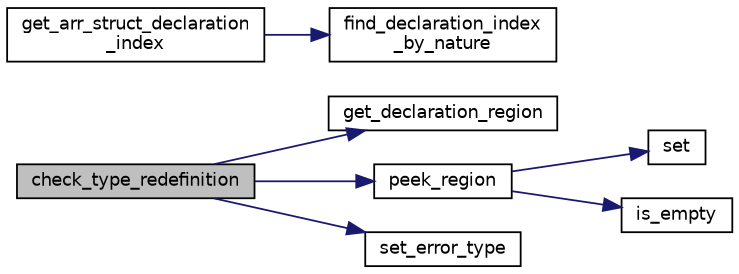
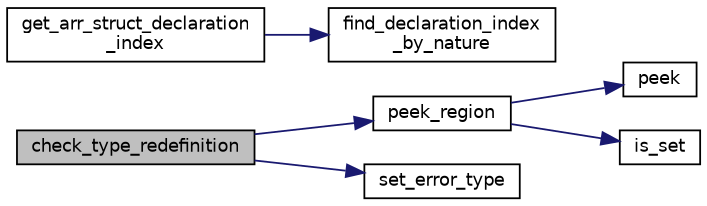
node "get_declaration_region": removed
node "set": label "set" -> "peek"
node "is_empty": label "is_empty" -> "is_set"
